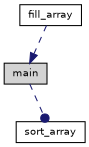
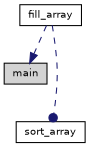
edge "main" -> "sort_array": now "fill_array" -> "sort_array"
